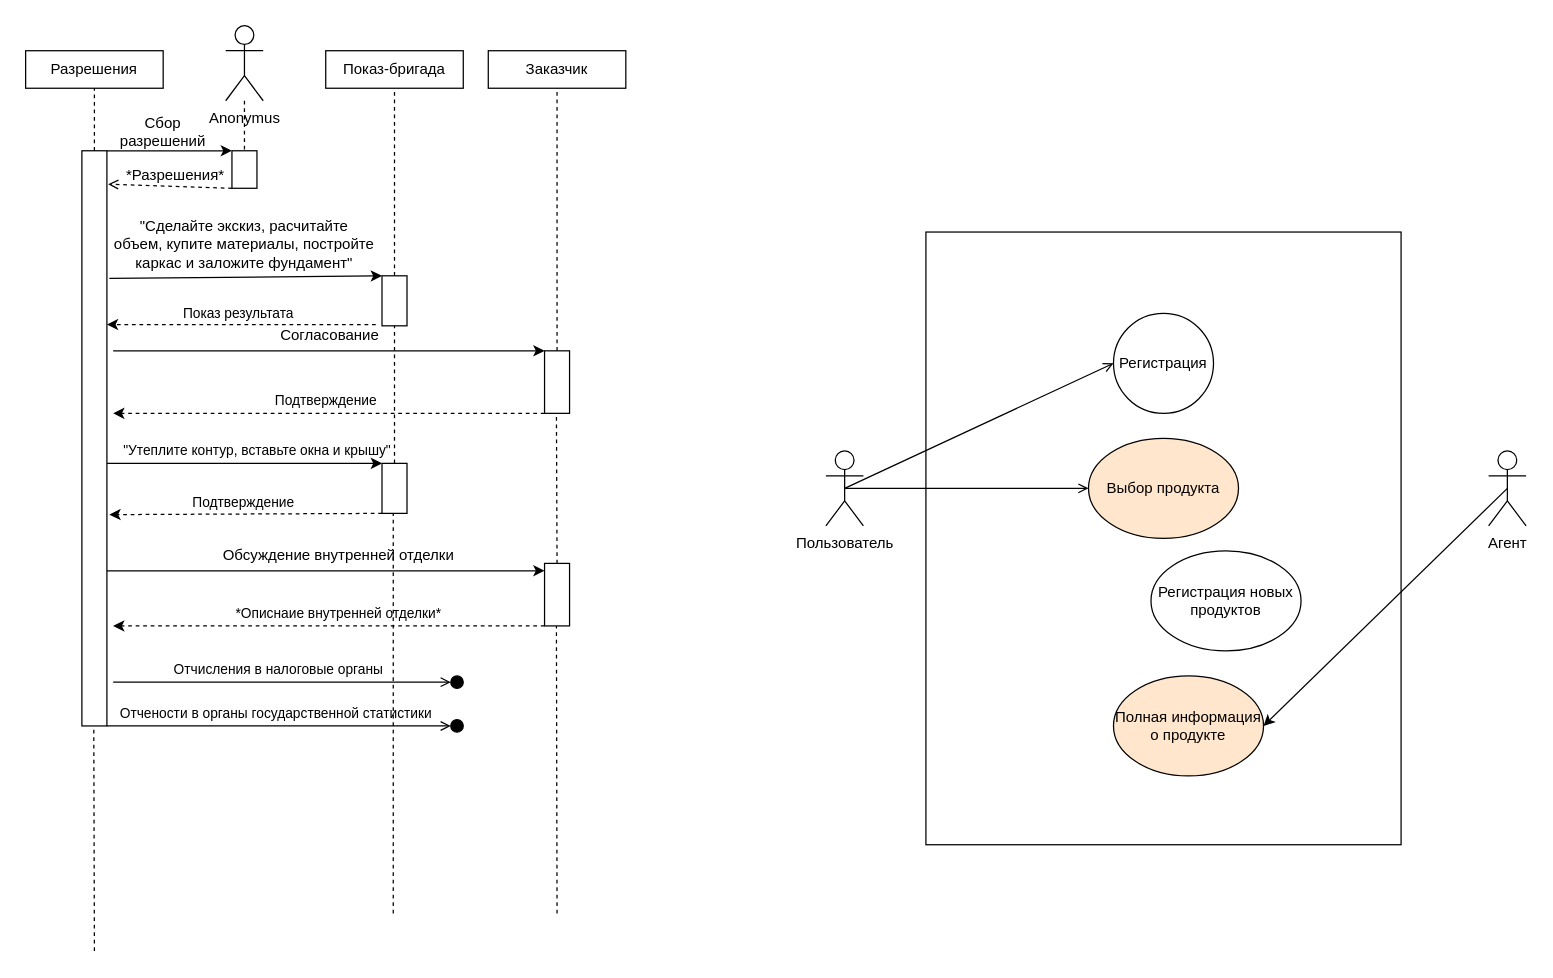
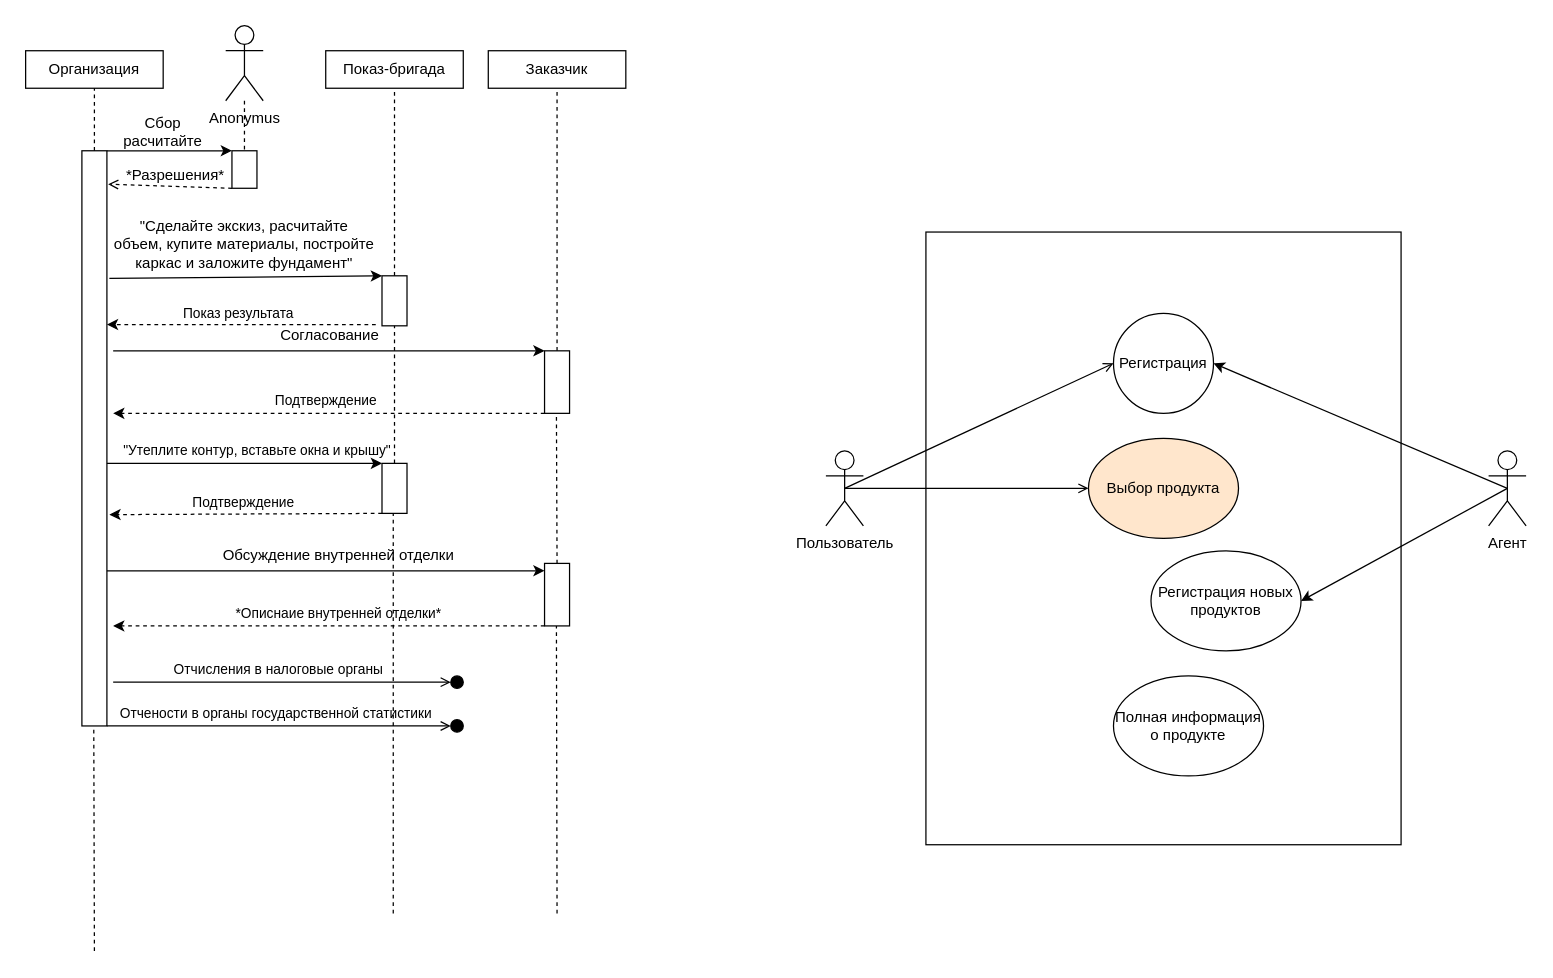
node "Разрешения": label "Разрешения" -> "Организация"
node "Сбор разрешений": label "Сбор разрешений" -> "Сбор расчитайте"
edge "Агент" -> "Регистрация": added
edge "Агент" -> "Регистрация новых продуктов": added
edge "Агент" -> "Полная информация о продукте": removed
node "Полная информация о продукте": fillcolor #ffe6cc -> #ffffff
